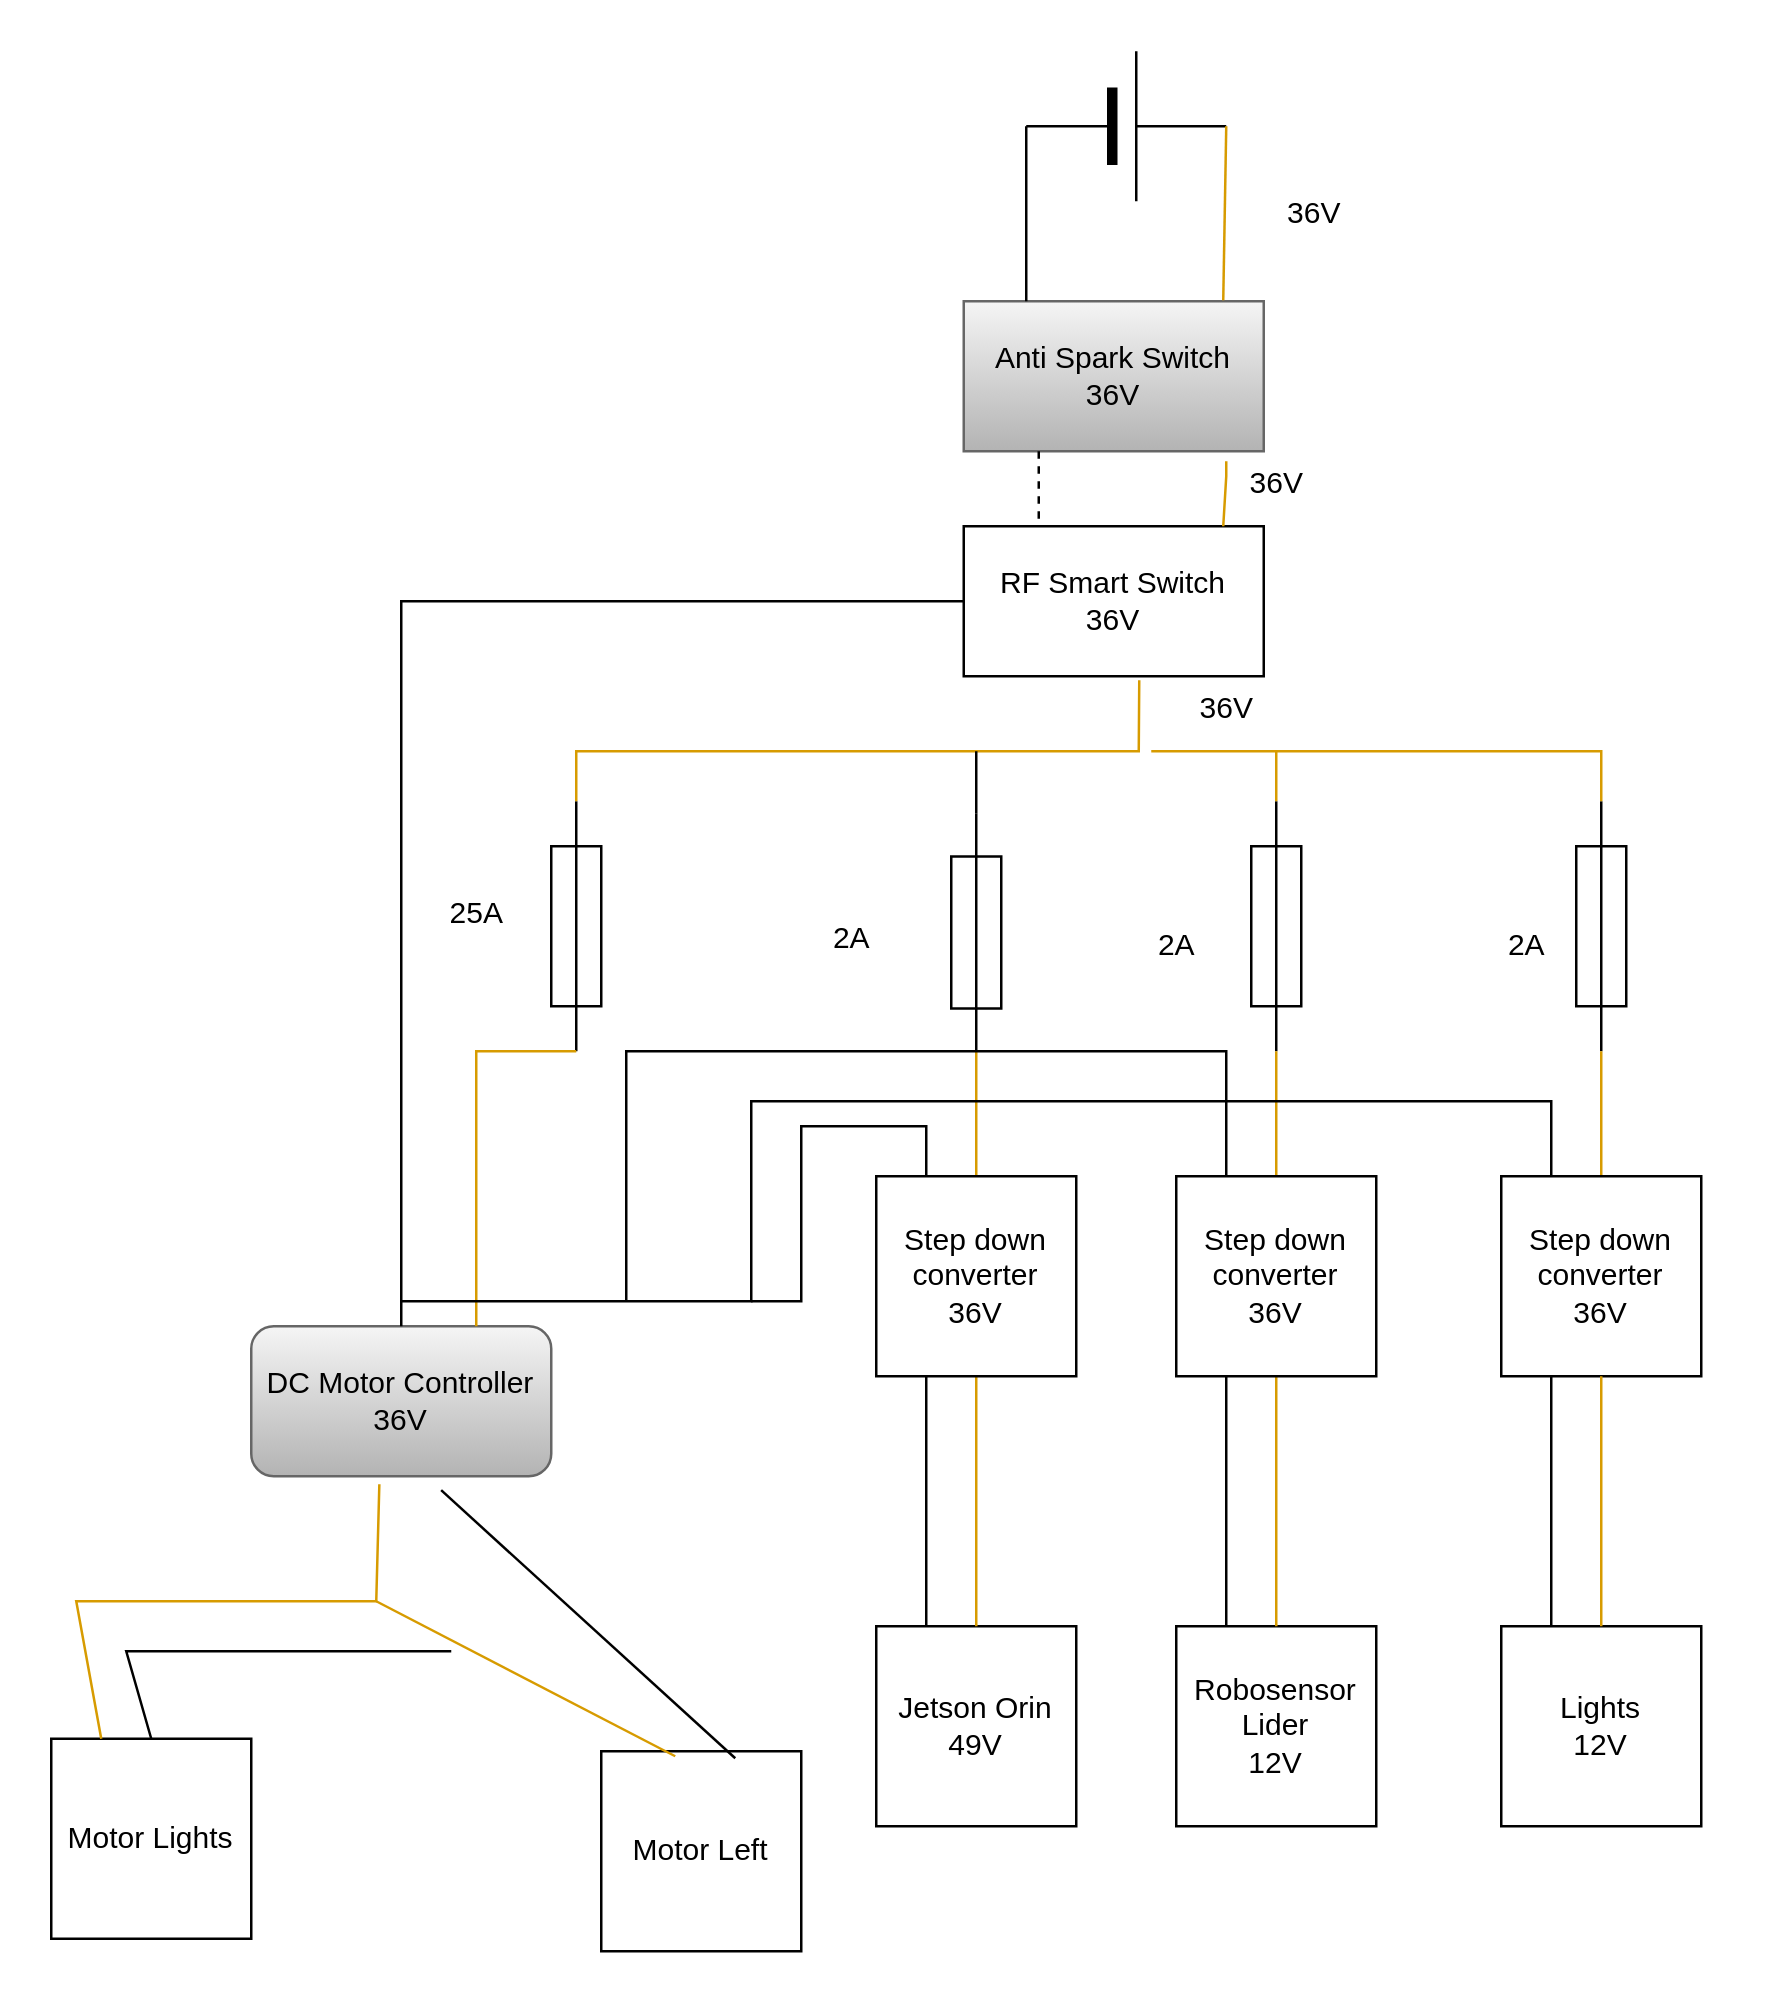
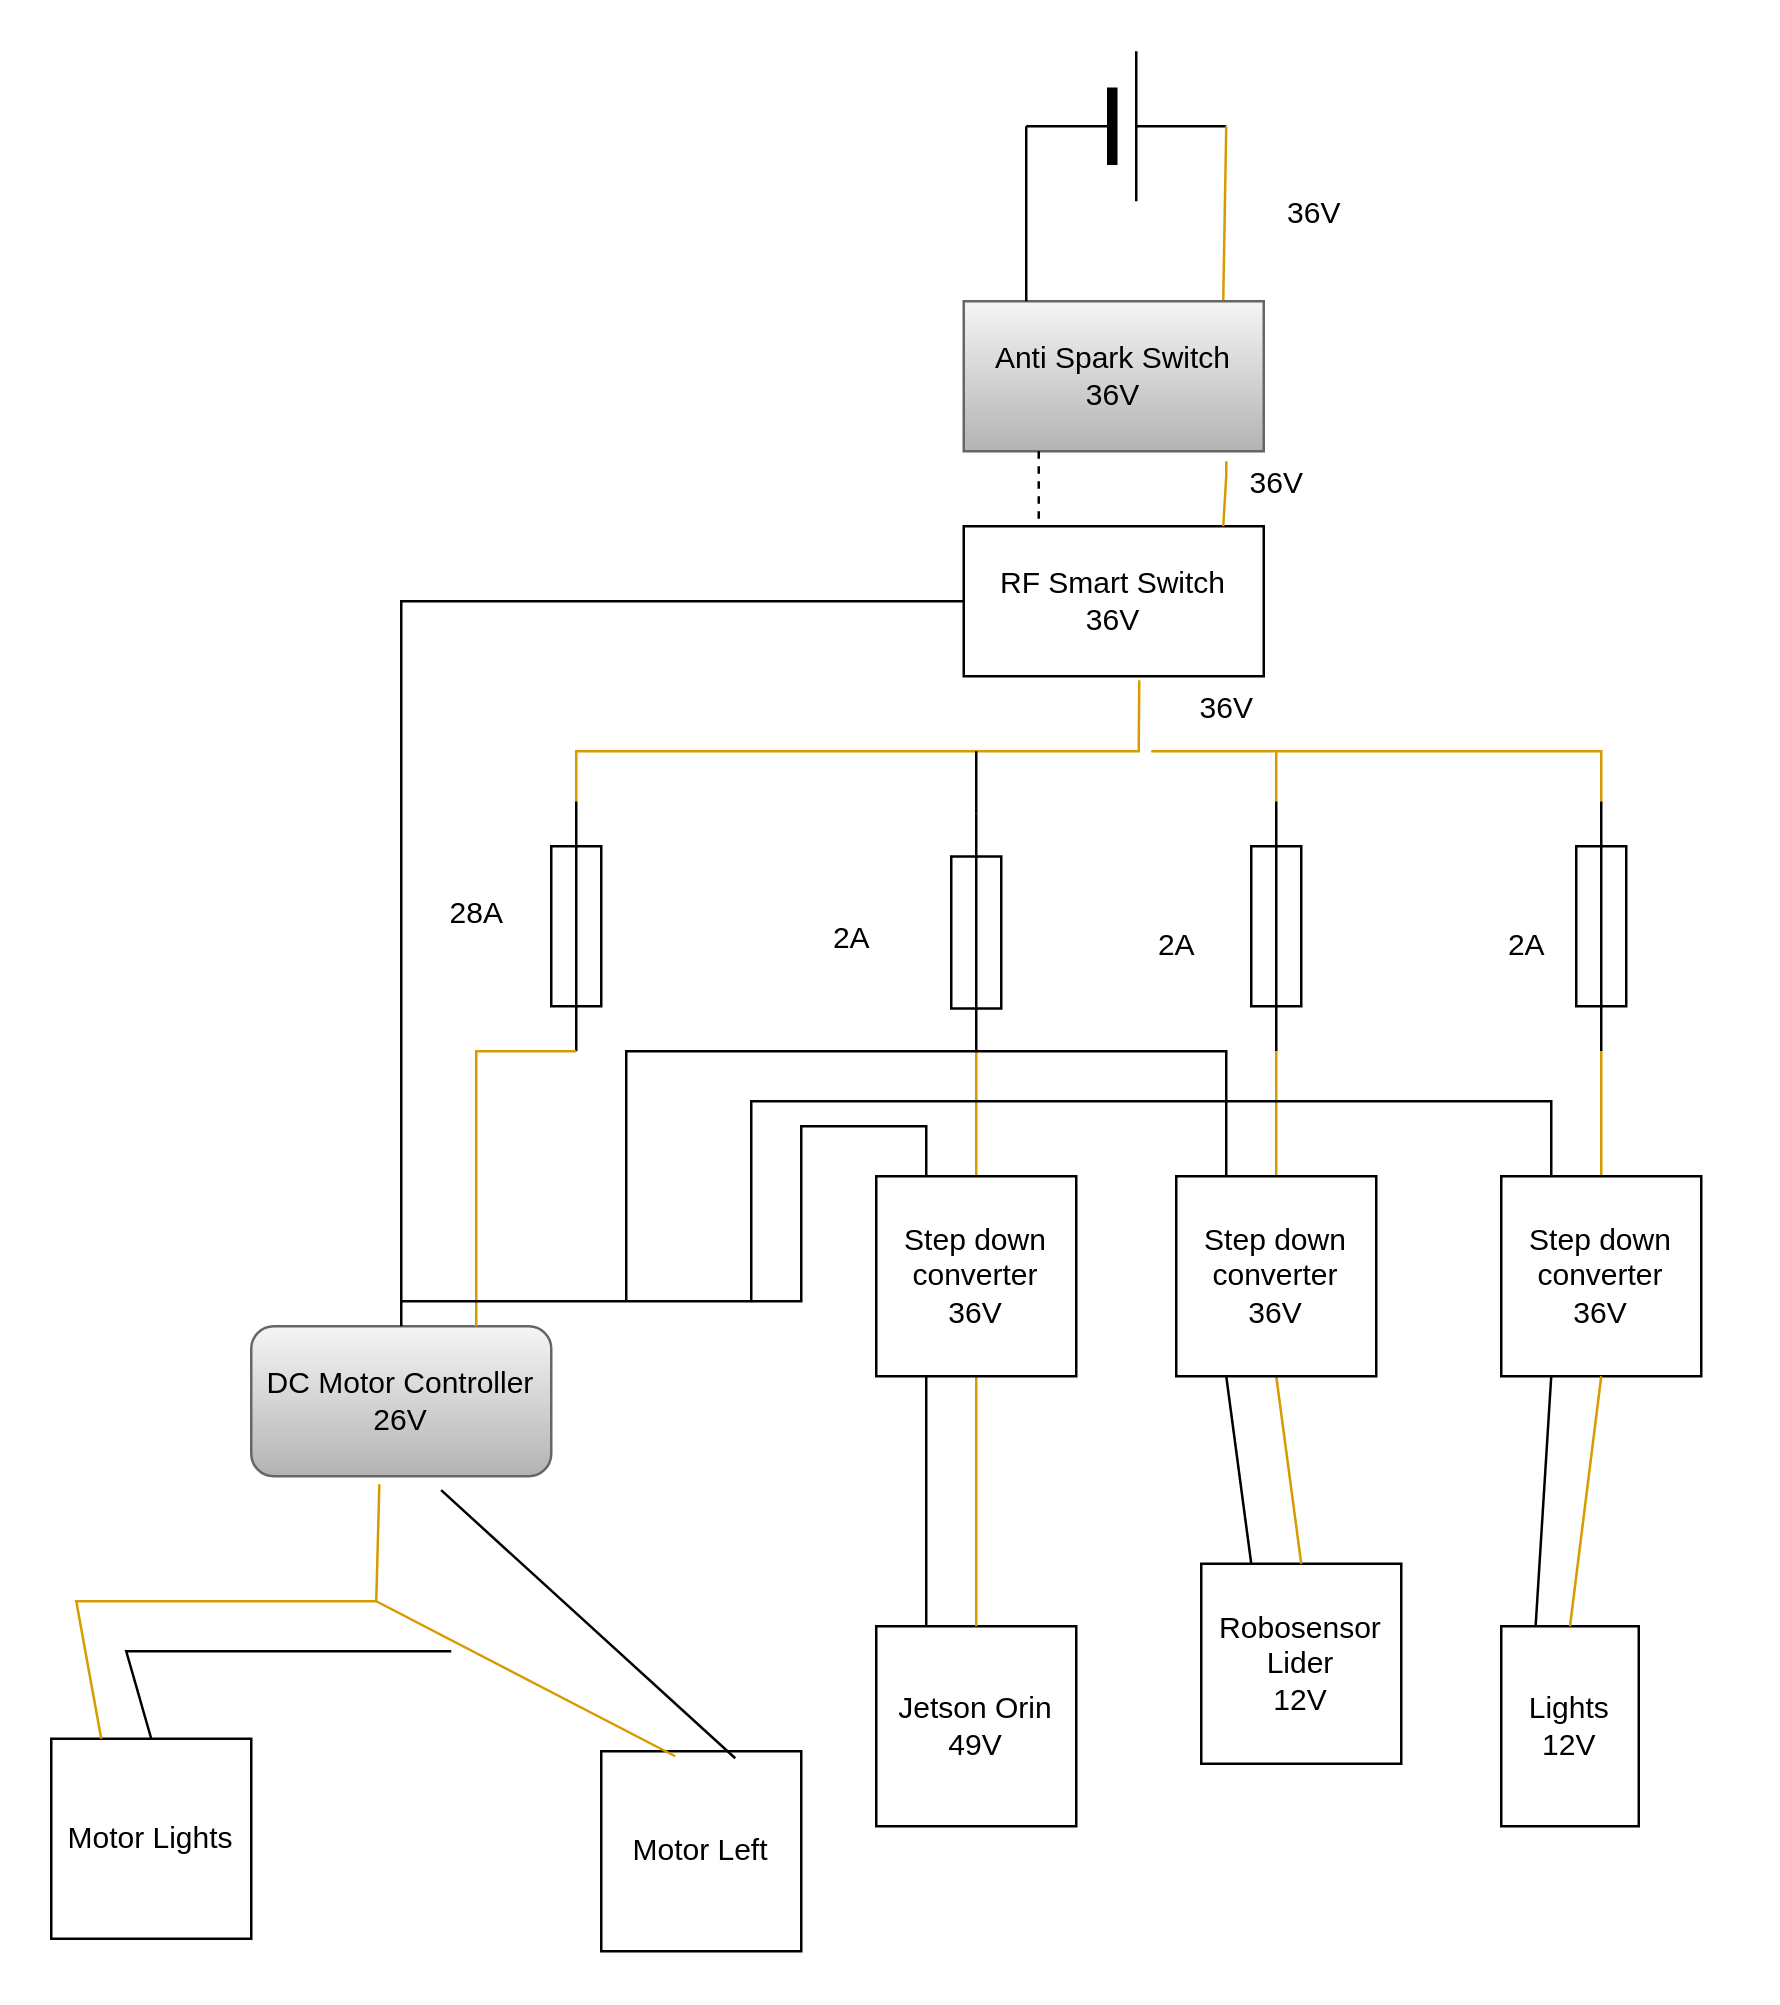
node "25A": label "25A" -> "28A"
node "DC Motor Controller 36V": label "DC Motor Controller 36V" -> "DC Motor Controller 26V"
node "Robosensor Lider 12V": moved (1276, 1726) -> (1301, 1664)
node "Lights 12V": size 200x200 -> 138x200
